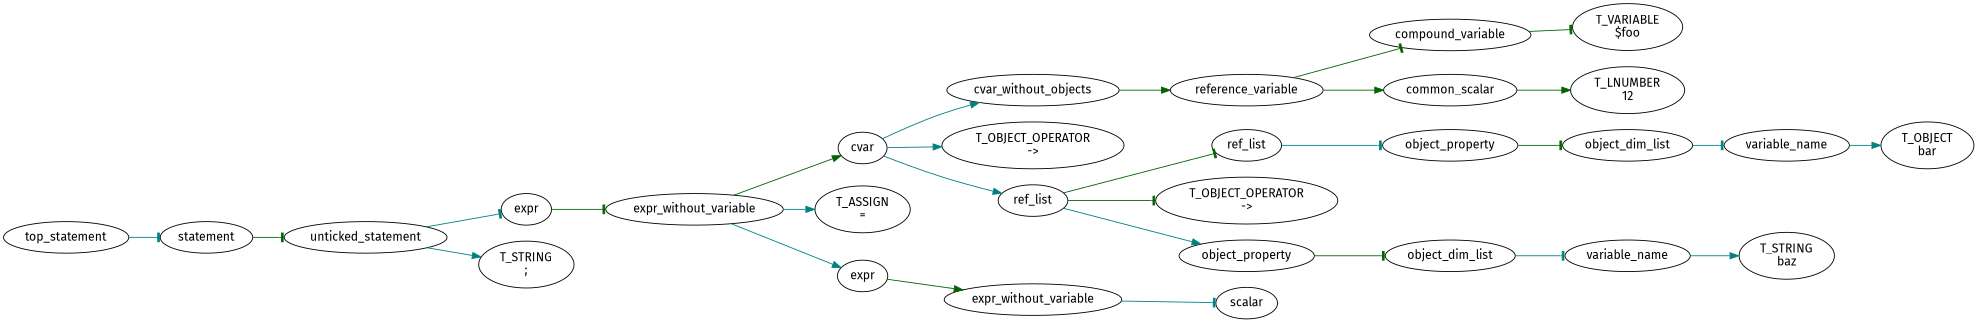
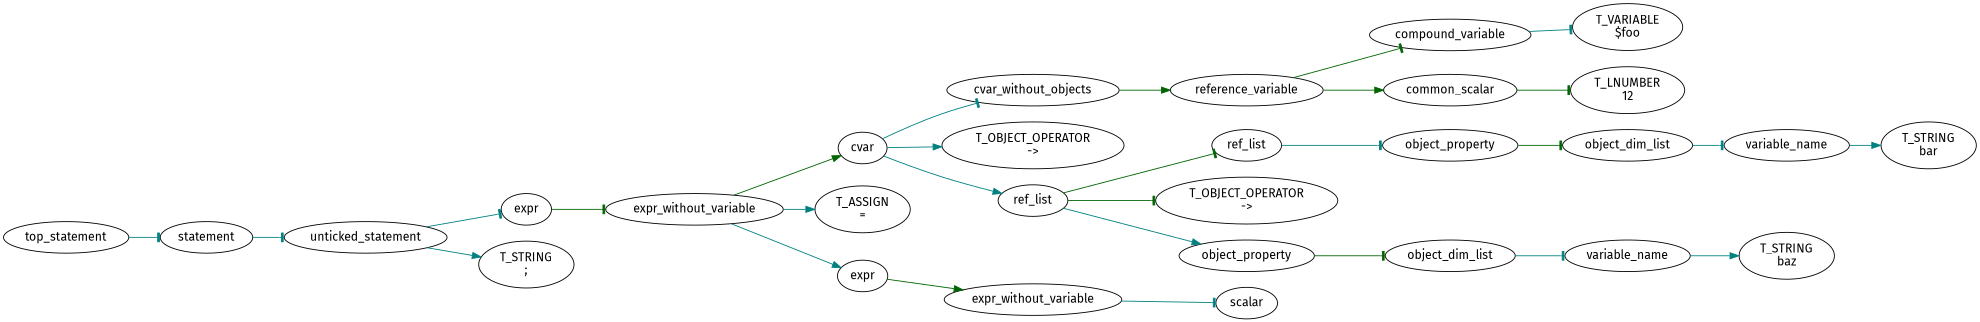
edge "compound_variable" -> "T_VARIABLE $foo": color darkgreen -> teal
edge "common_scalar" -> "T_LNUMBER 12": arrowhead normal -> tee
edge "cvar" -> "cvar_without_objects": arrowhead normal -> tee
node "T_OBJECT bar": label "T_OBJECT bar" -> "T_STRING bar"
edge "statement" -> "unticked_statement": color darkgreen -> teal
